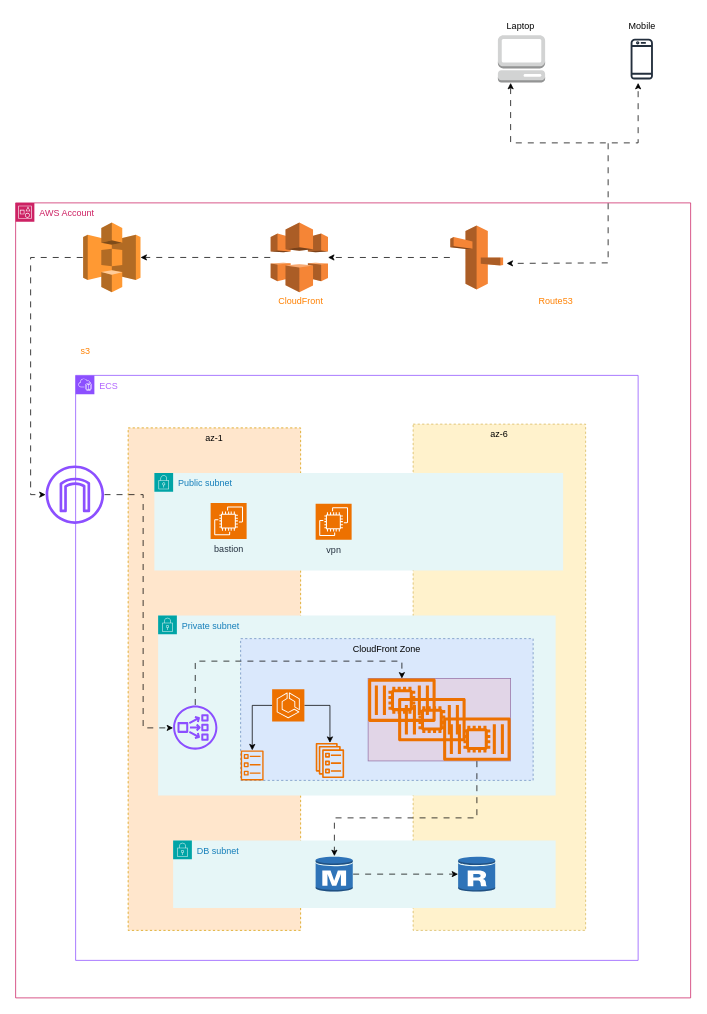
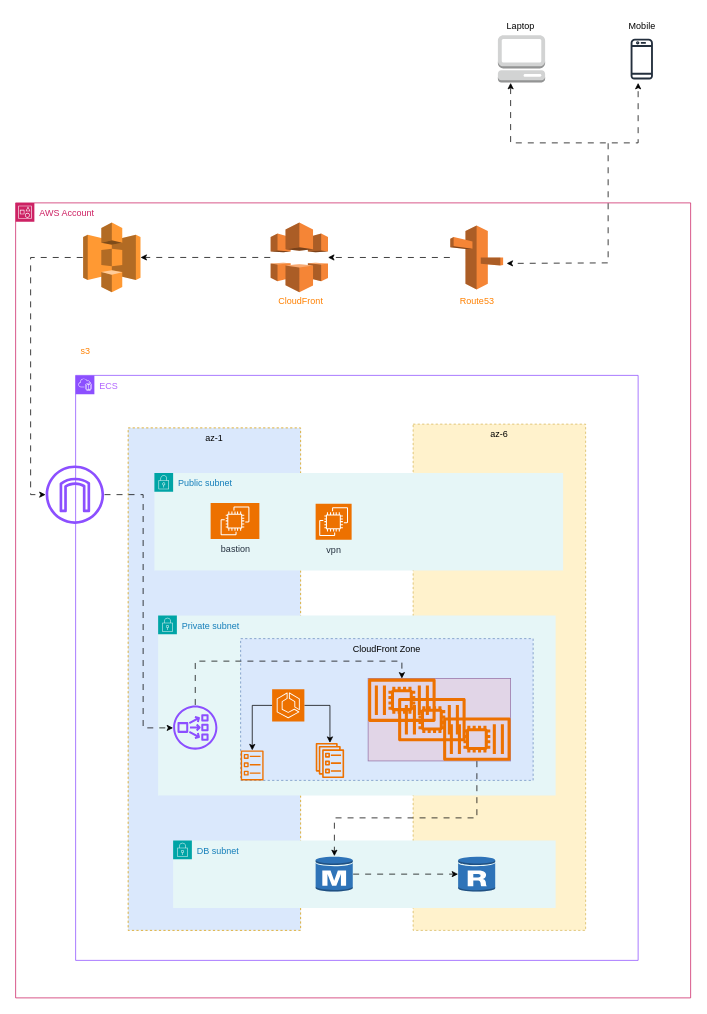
node "Route53": moved (555, 301) -> (477, 301)
node "az-1": fillcolor #ffe6cc -> #dae8fc
node "bastion": size 36x36 -> 49x36
